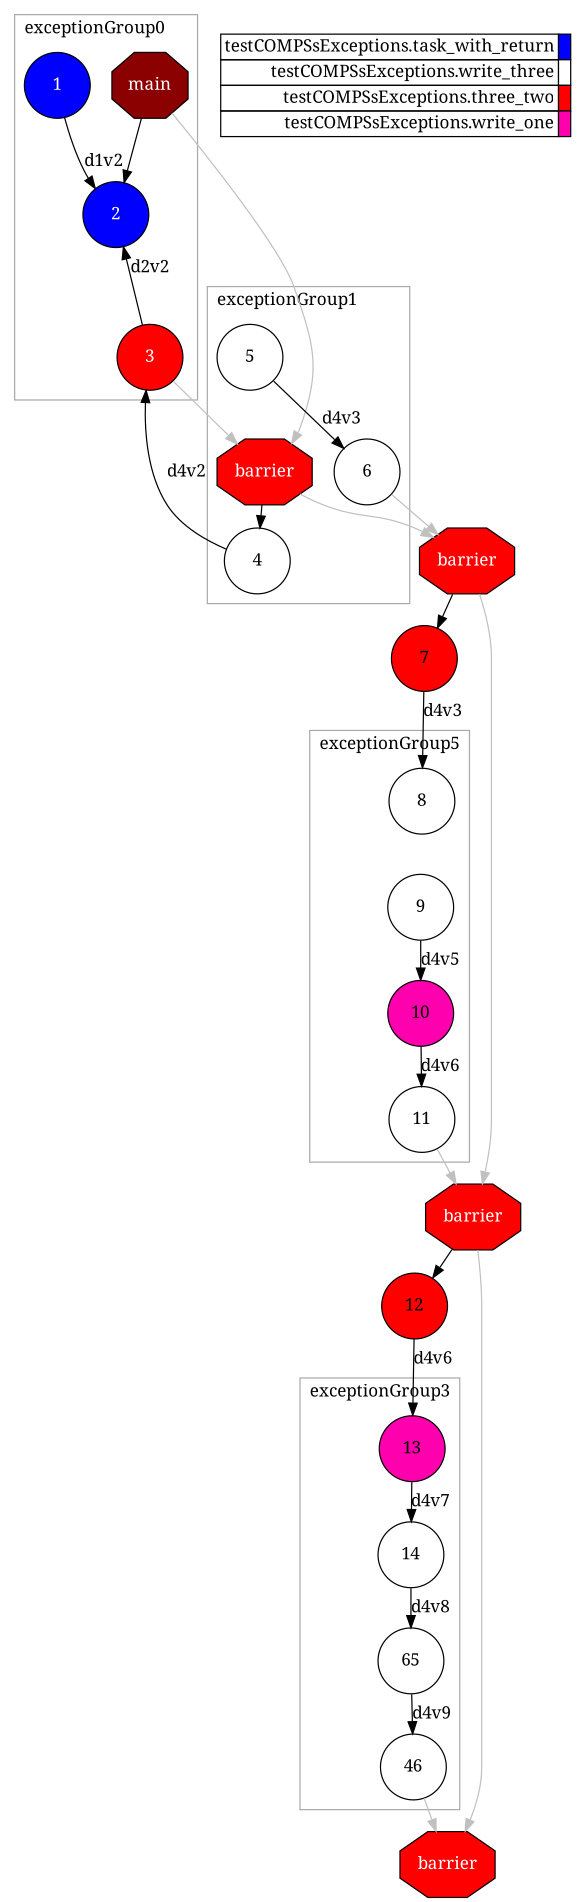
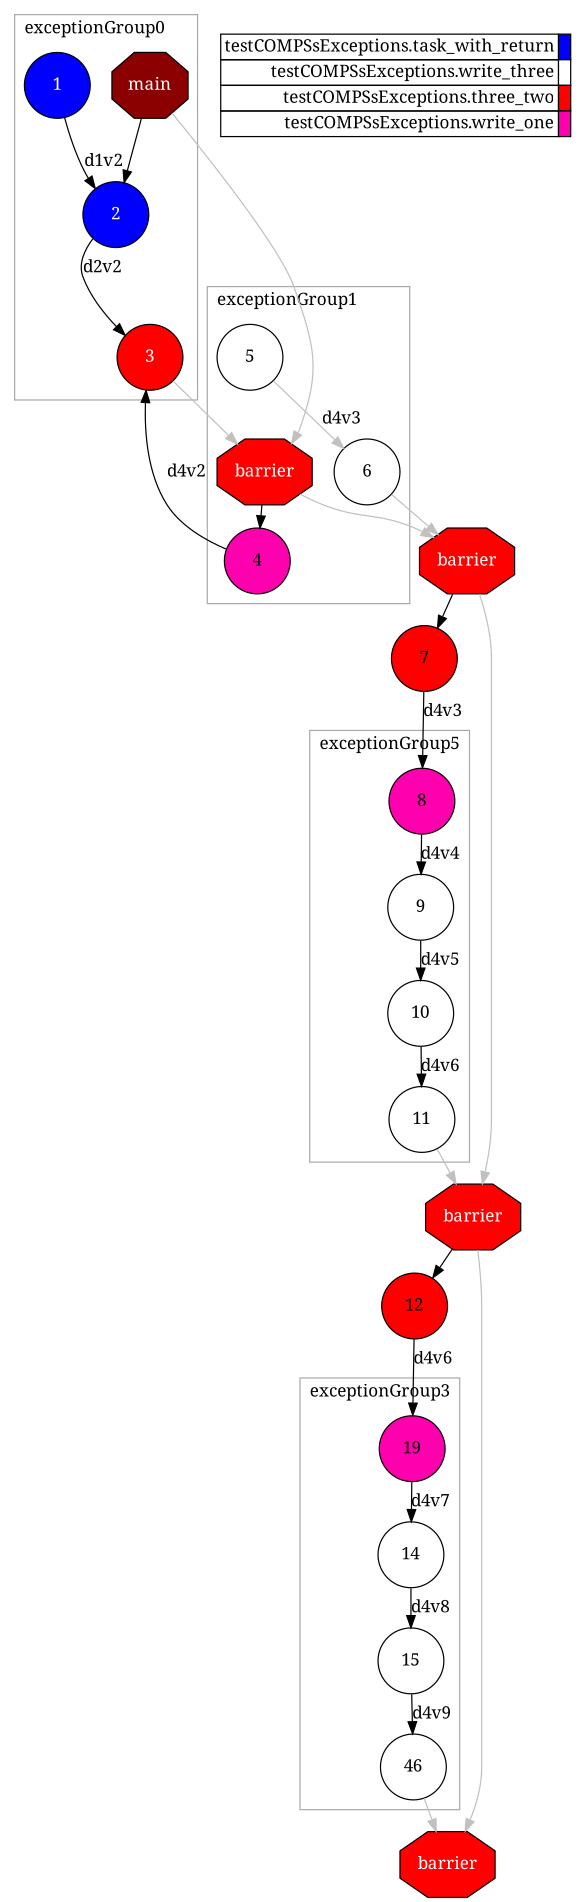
edge "3" -> "2": reversed
edge "5" -> "6": color black -> grey
node "4": fillcolor #ffffff -> #ff00ae
node "8": fillcolor #ffffff -> #ff00ae
edge "8" -> "9": added, label "d4v4"
node "10": fillcolor #ff00ae -> #ffffff
node "13": label "13" -> "19"
node "65": label "65" -> "15"
